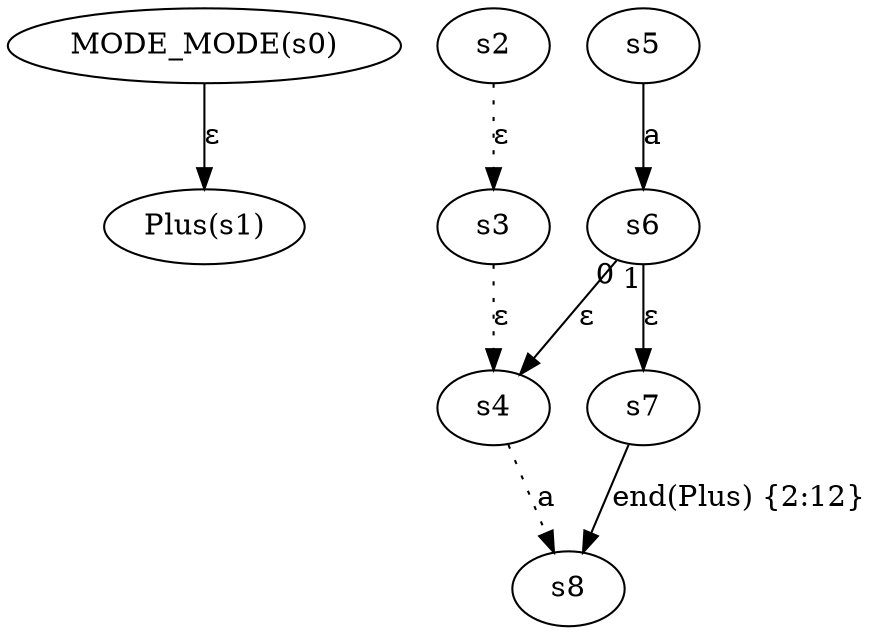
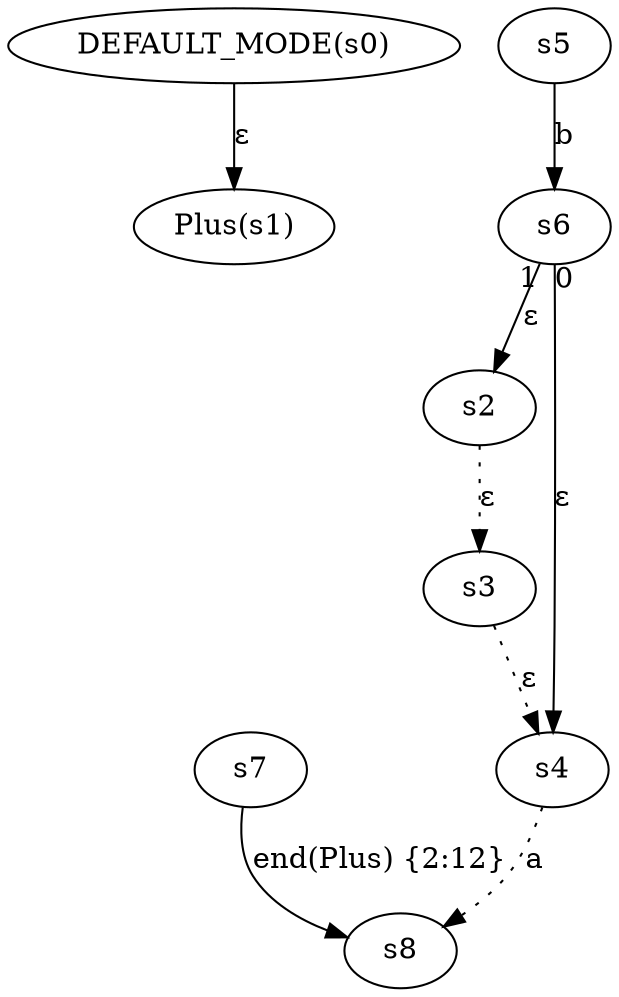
node "MODE_MODE(s0)": label "MODE_MODE(s0)" -> "DEFAULT_MODE(s0)"
edge "s5" -> "s6": label "a" -> "b"
edge "s6" -> "s7": now "s6" -> "s2"
